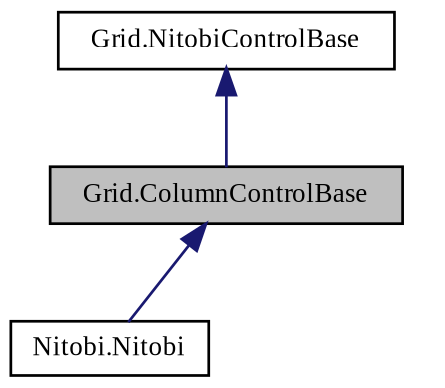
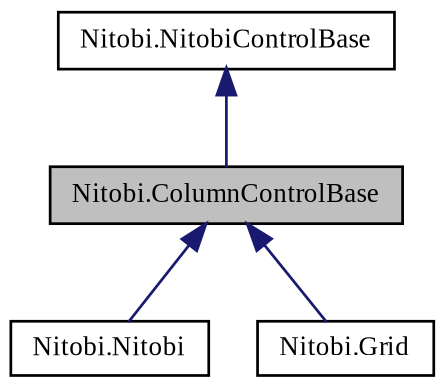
node "Grid.NitobiControlBase": label "Grid.NitobiControlBase" -> "Nitobi.NitobiControlBase"
node "Grid.ColumnControlBase": label "Grid.ColumnControlBase" -> "Nitobi.ColumnControlBase"
node "Nitobi.Grid": added
